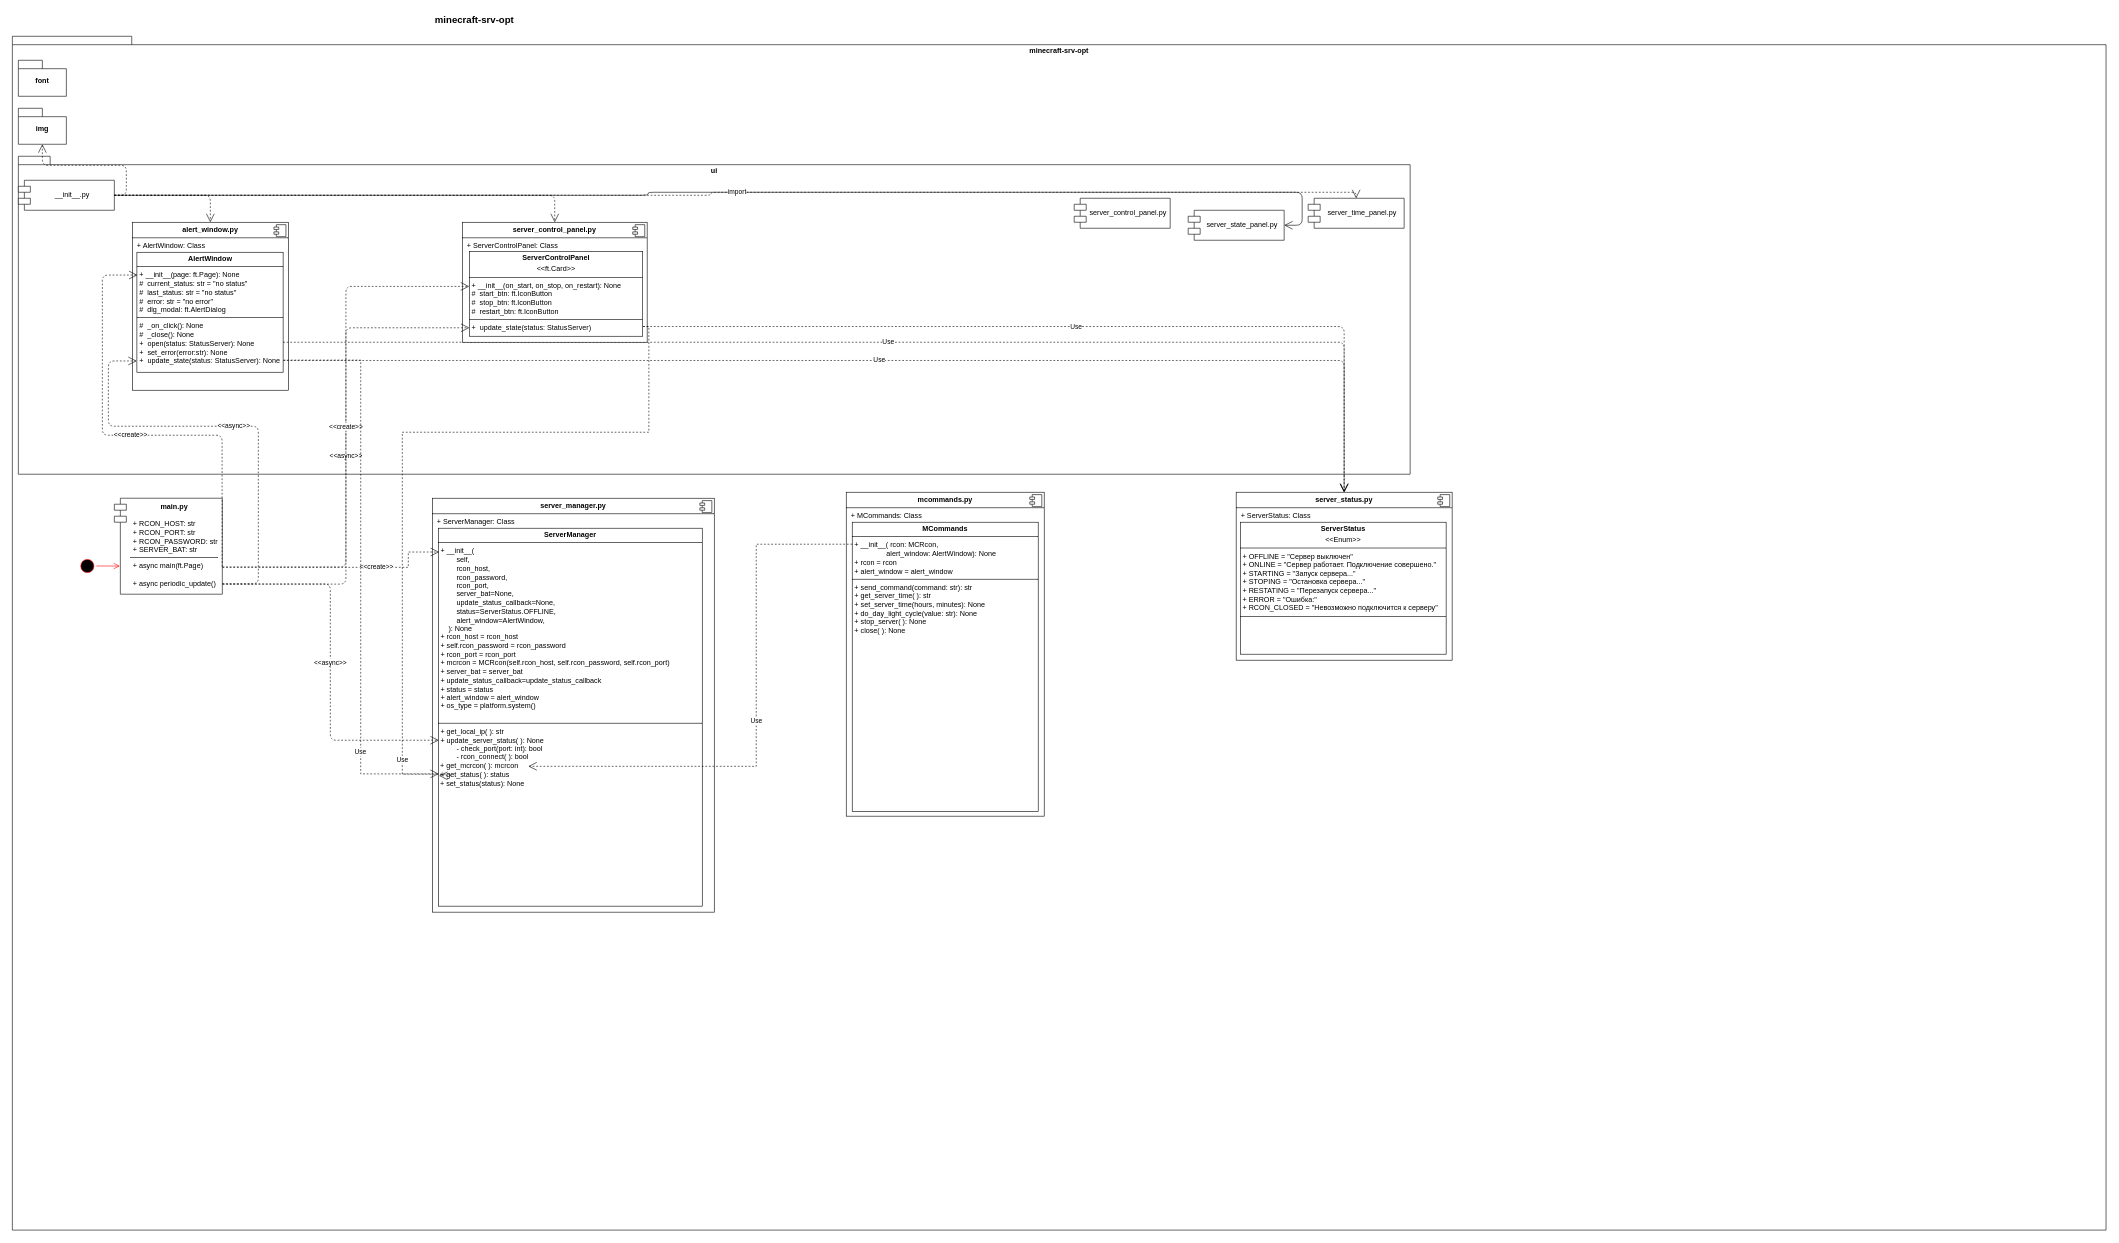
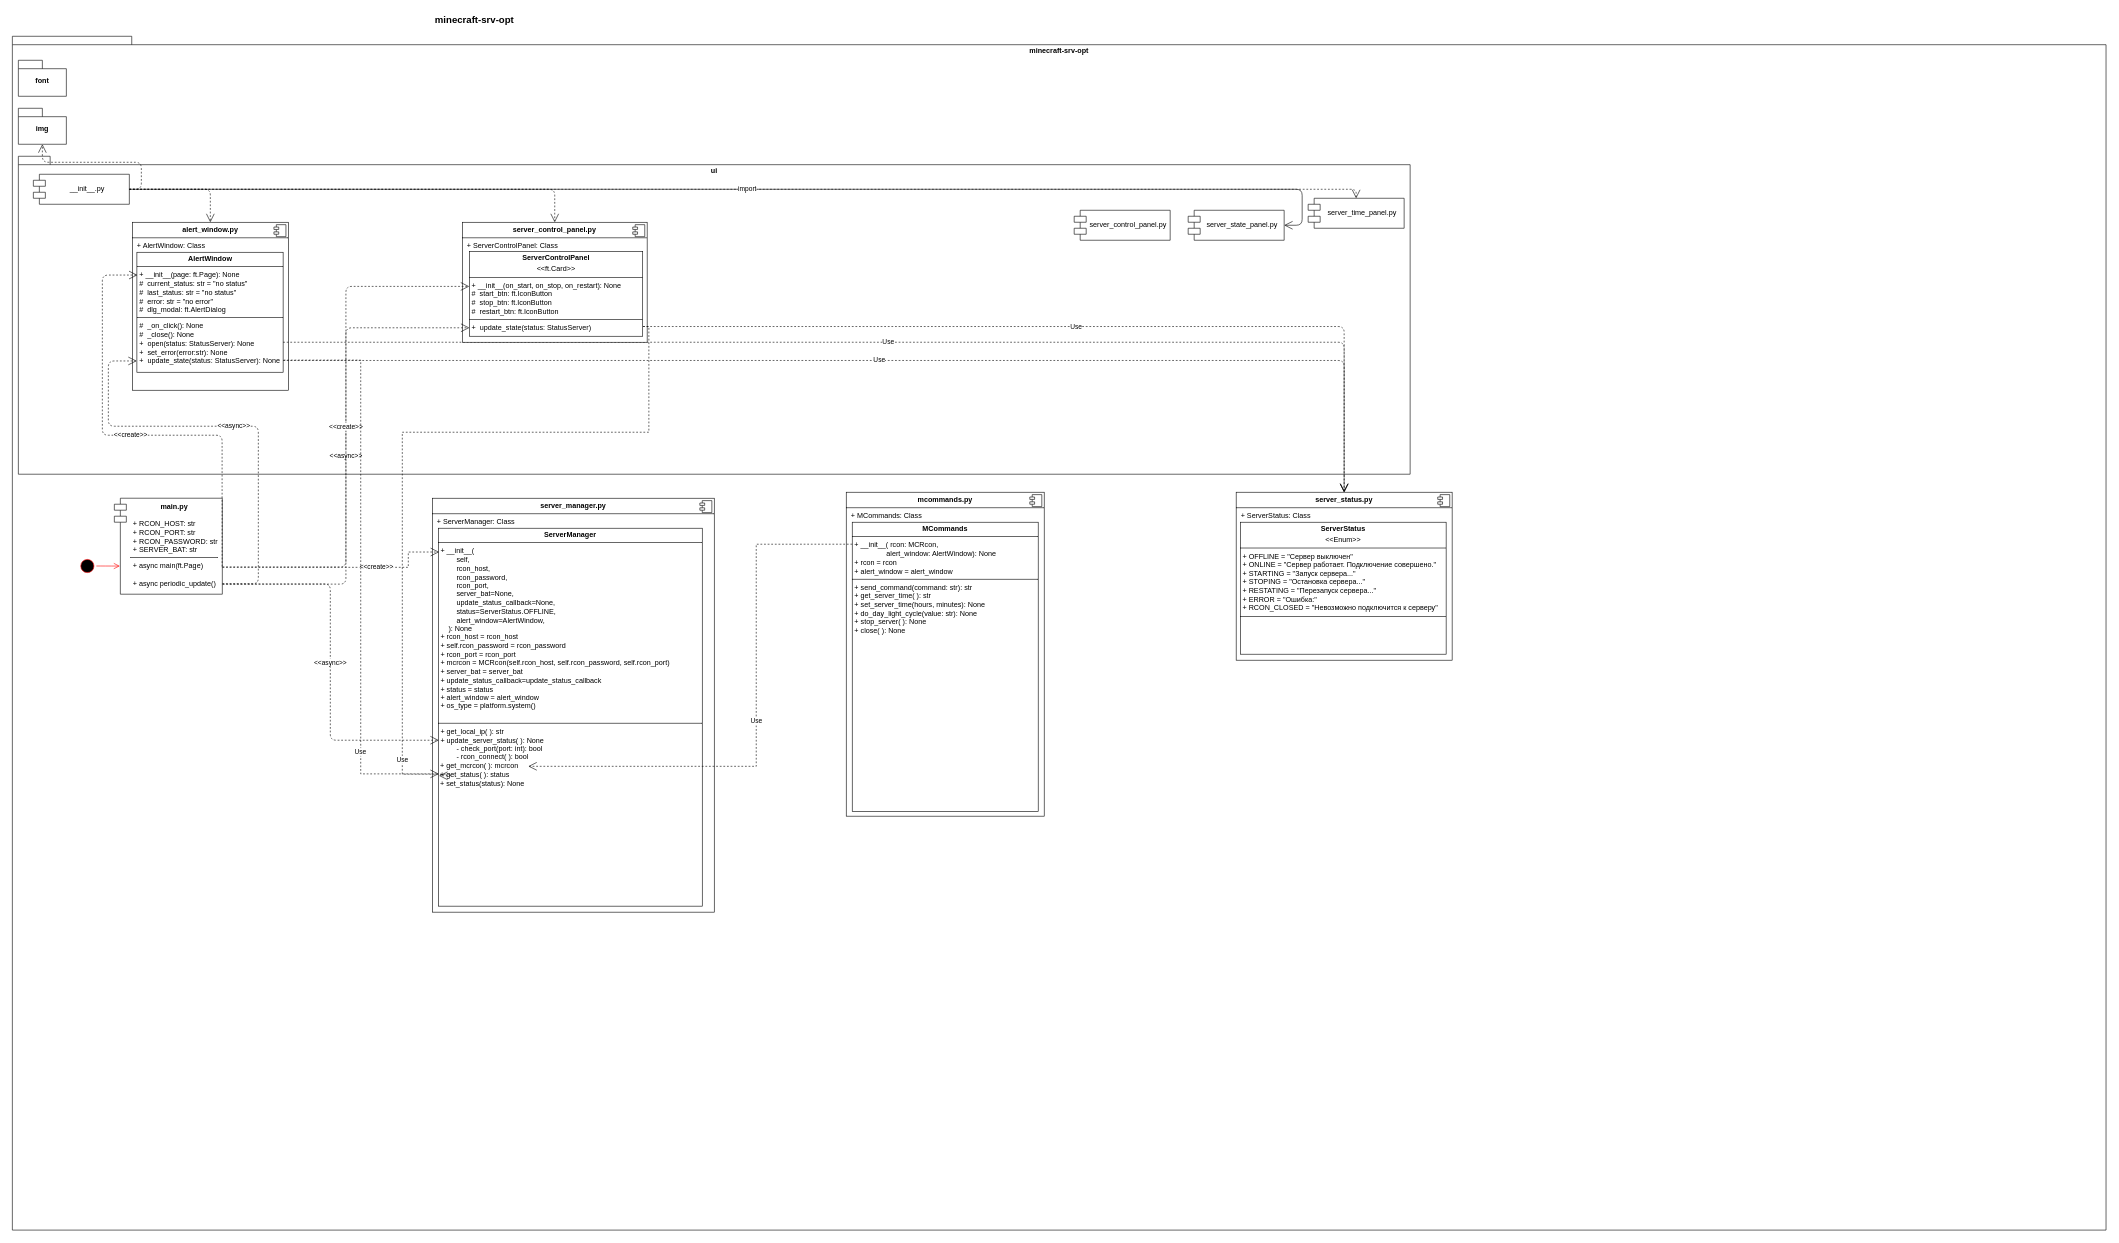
node "__init__.py": moved (66, 195) -> (81, 189)
node "server_control_panel.py": moved (1122, 213) -> (1122, 225)
